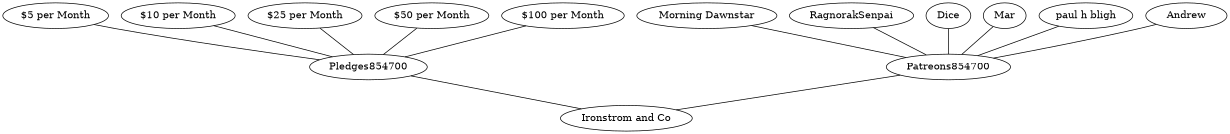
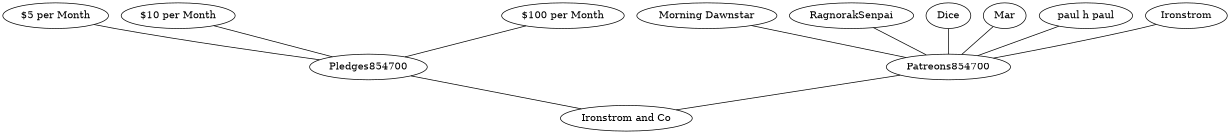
node "$25 per Month": removed
node "$50 per Month": removed
node "paul h bligh": label "paul h bligh" -> "paul h paul"
node "Andrew": label "Andrew" -> "Ironstrom"
